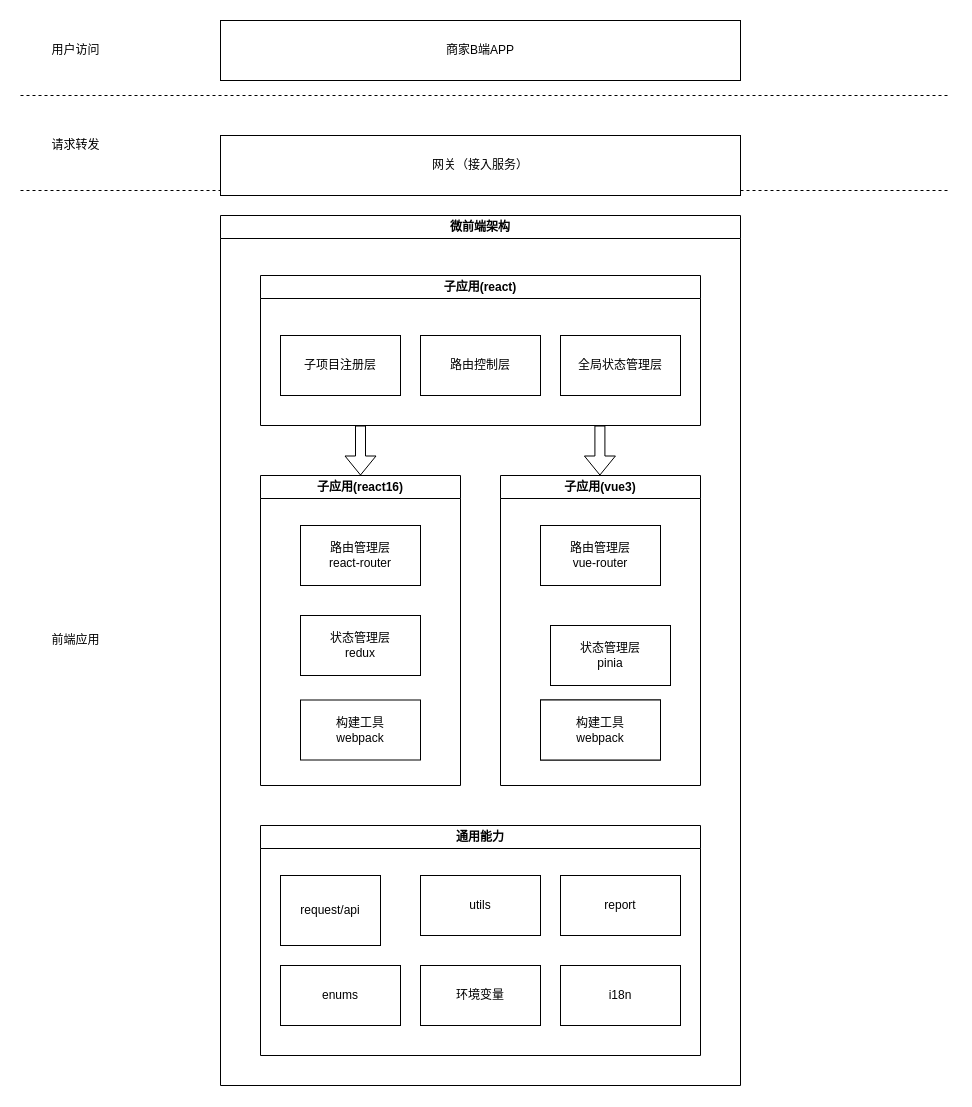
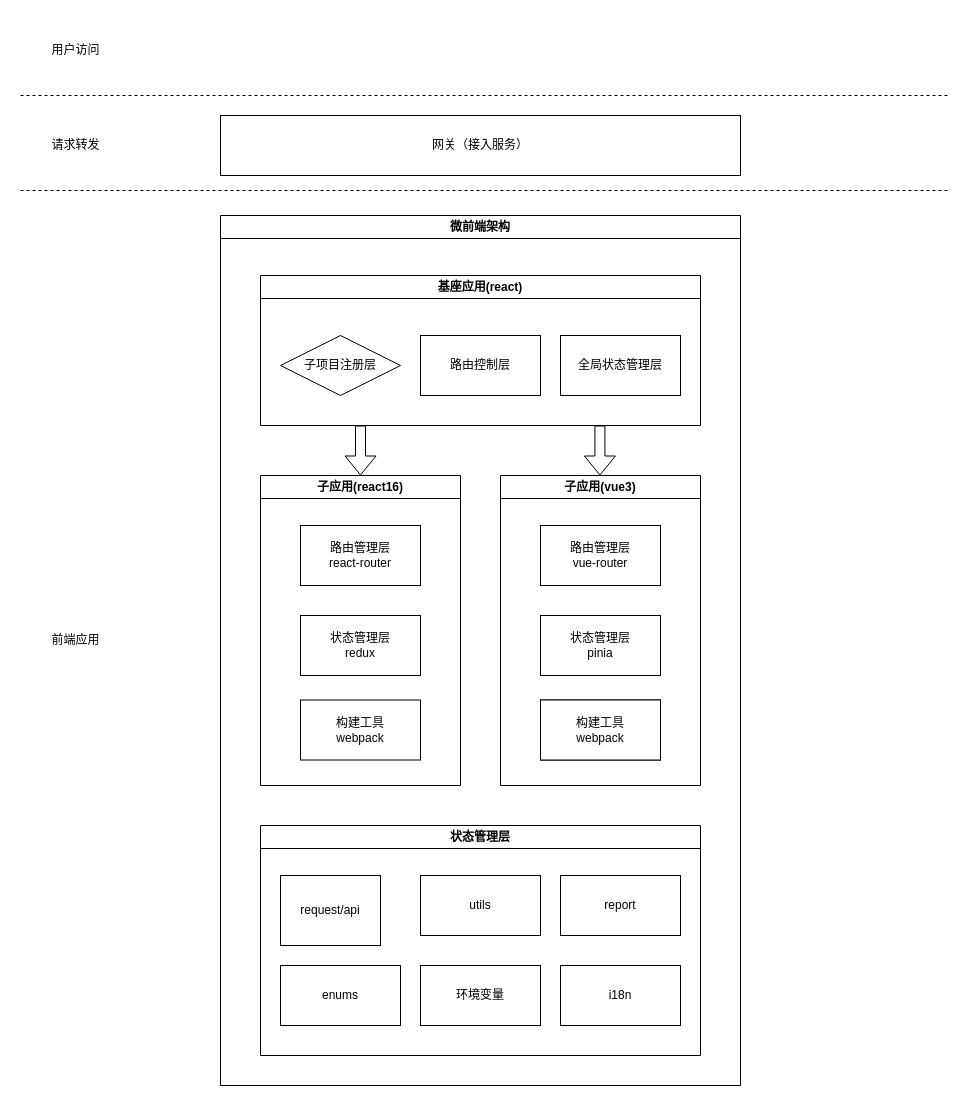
node "商家B端APP": removed
node "网关（接入服务）": moved (481, 166) -> (481, 146)
node "子应用(react)": label "子应用(react)" -> "基座应用(react)"
node "子项目注册层": shape rectangle -> diamond
node "状态管理层 pinia": moved (611, 656) -> (601, 646)
node "通用能力": label "通用能力" -> "状态管理层"
